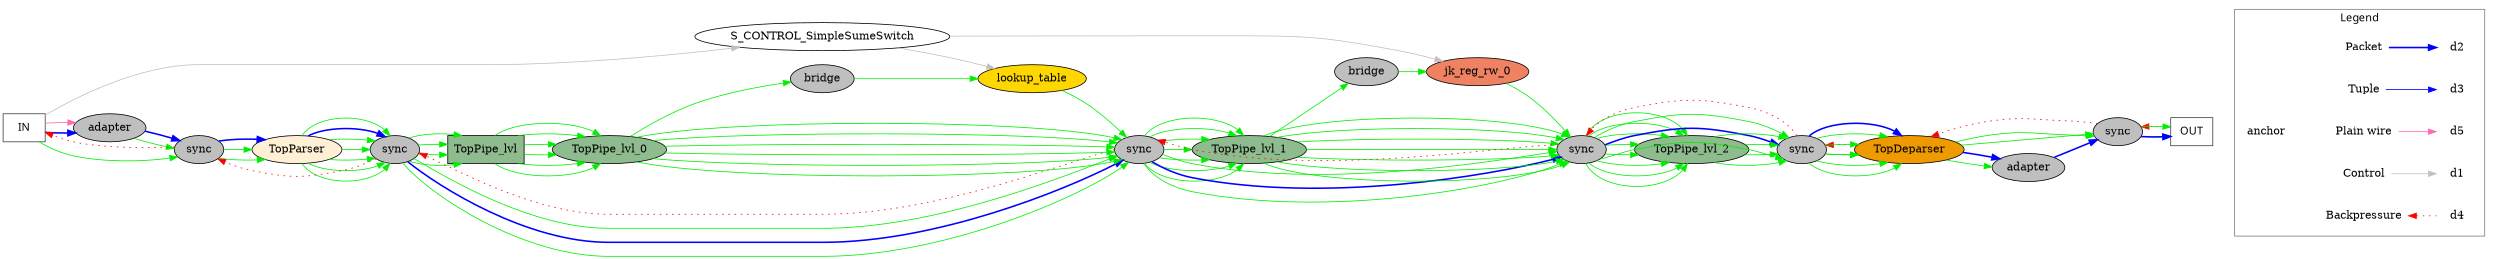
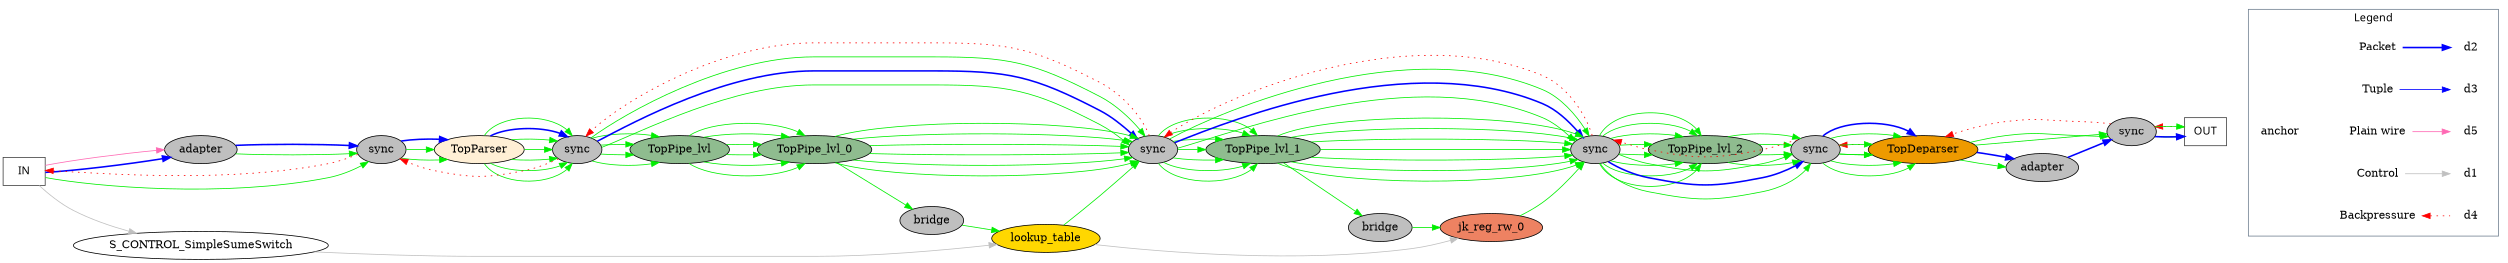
edge "S_CONTROL_SimpleSumeSwitch" -> "jk_reg_rw_0": now "lookup_table" -> "jk_reg_rw_0"
node "TopPipe_lvl": shape box -> ellipse
